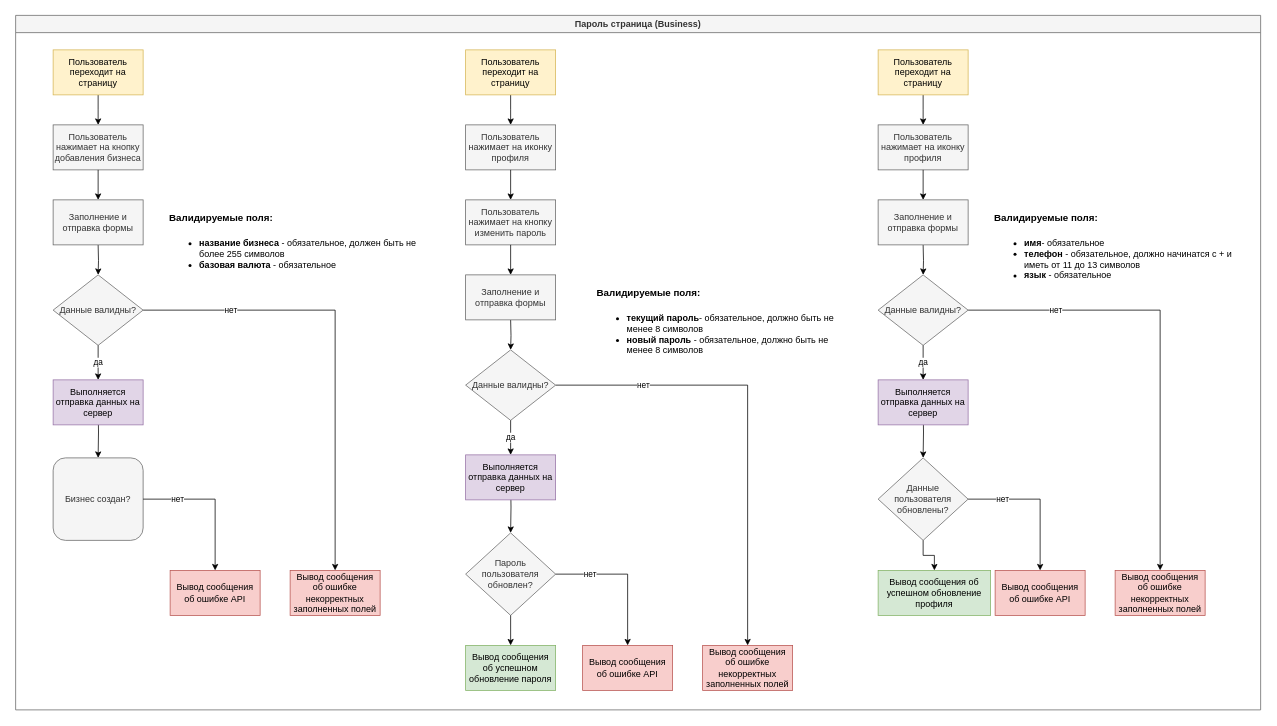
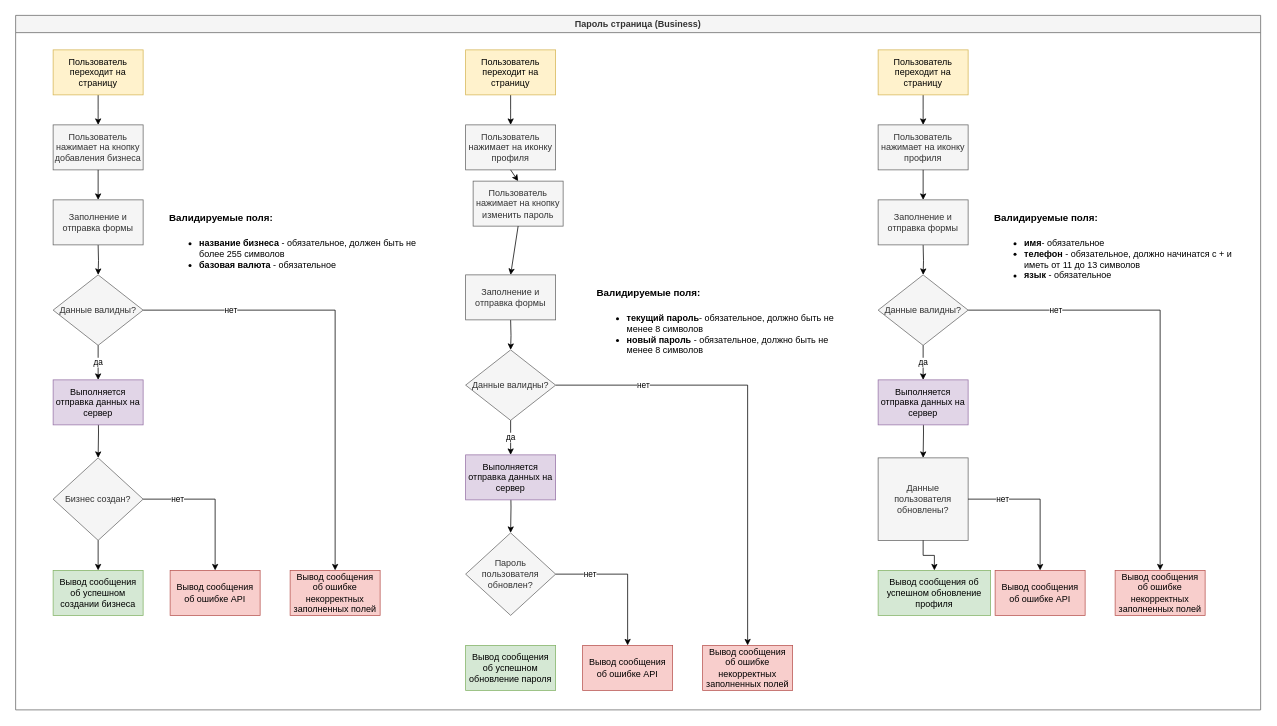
node "Пользователь нажимает на кнопку изменить пароль": moved (510, 222) -> (518, 204)
node "Бизнес создан?": shape rounded rectangle -> diamond
node "Данные пользователя обновлены?": shape diamond -> rectangle
edge "Бизнес создан?" -> "Вывод сообщения об успешном создании бизнеса": added
node "Вывод сообщения об успешном создании бизнеса": added
edge "Пароль пользователя обновлен?" -> "Вывод сообщения об успешном обновление пароля": removed
